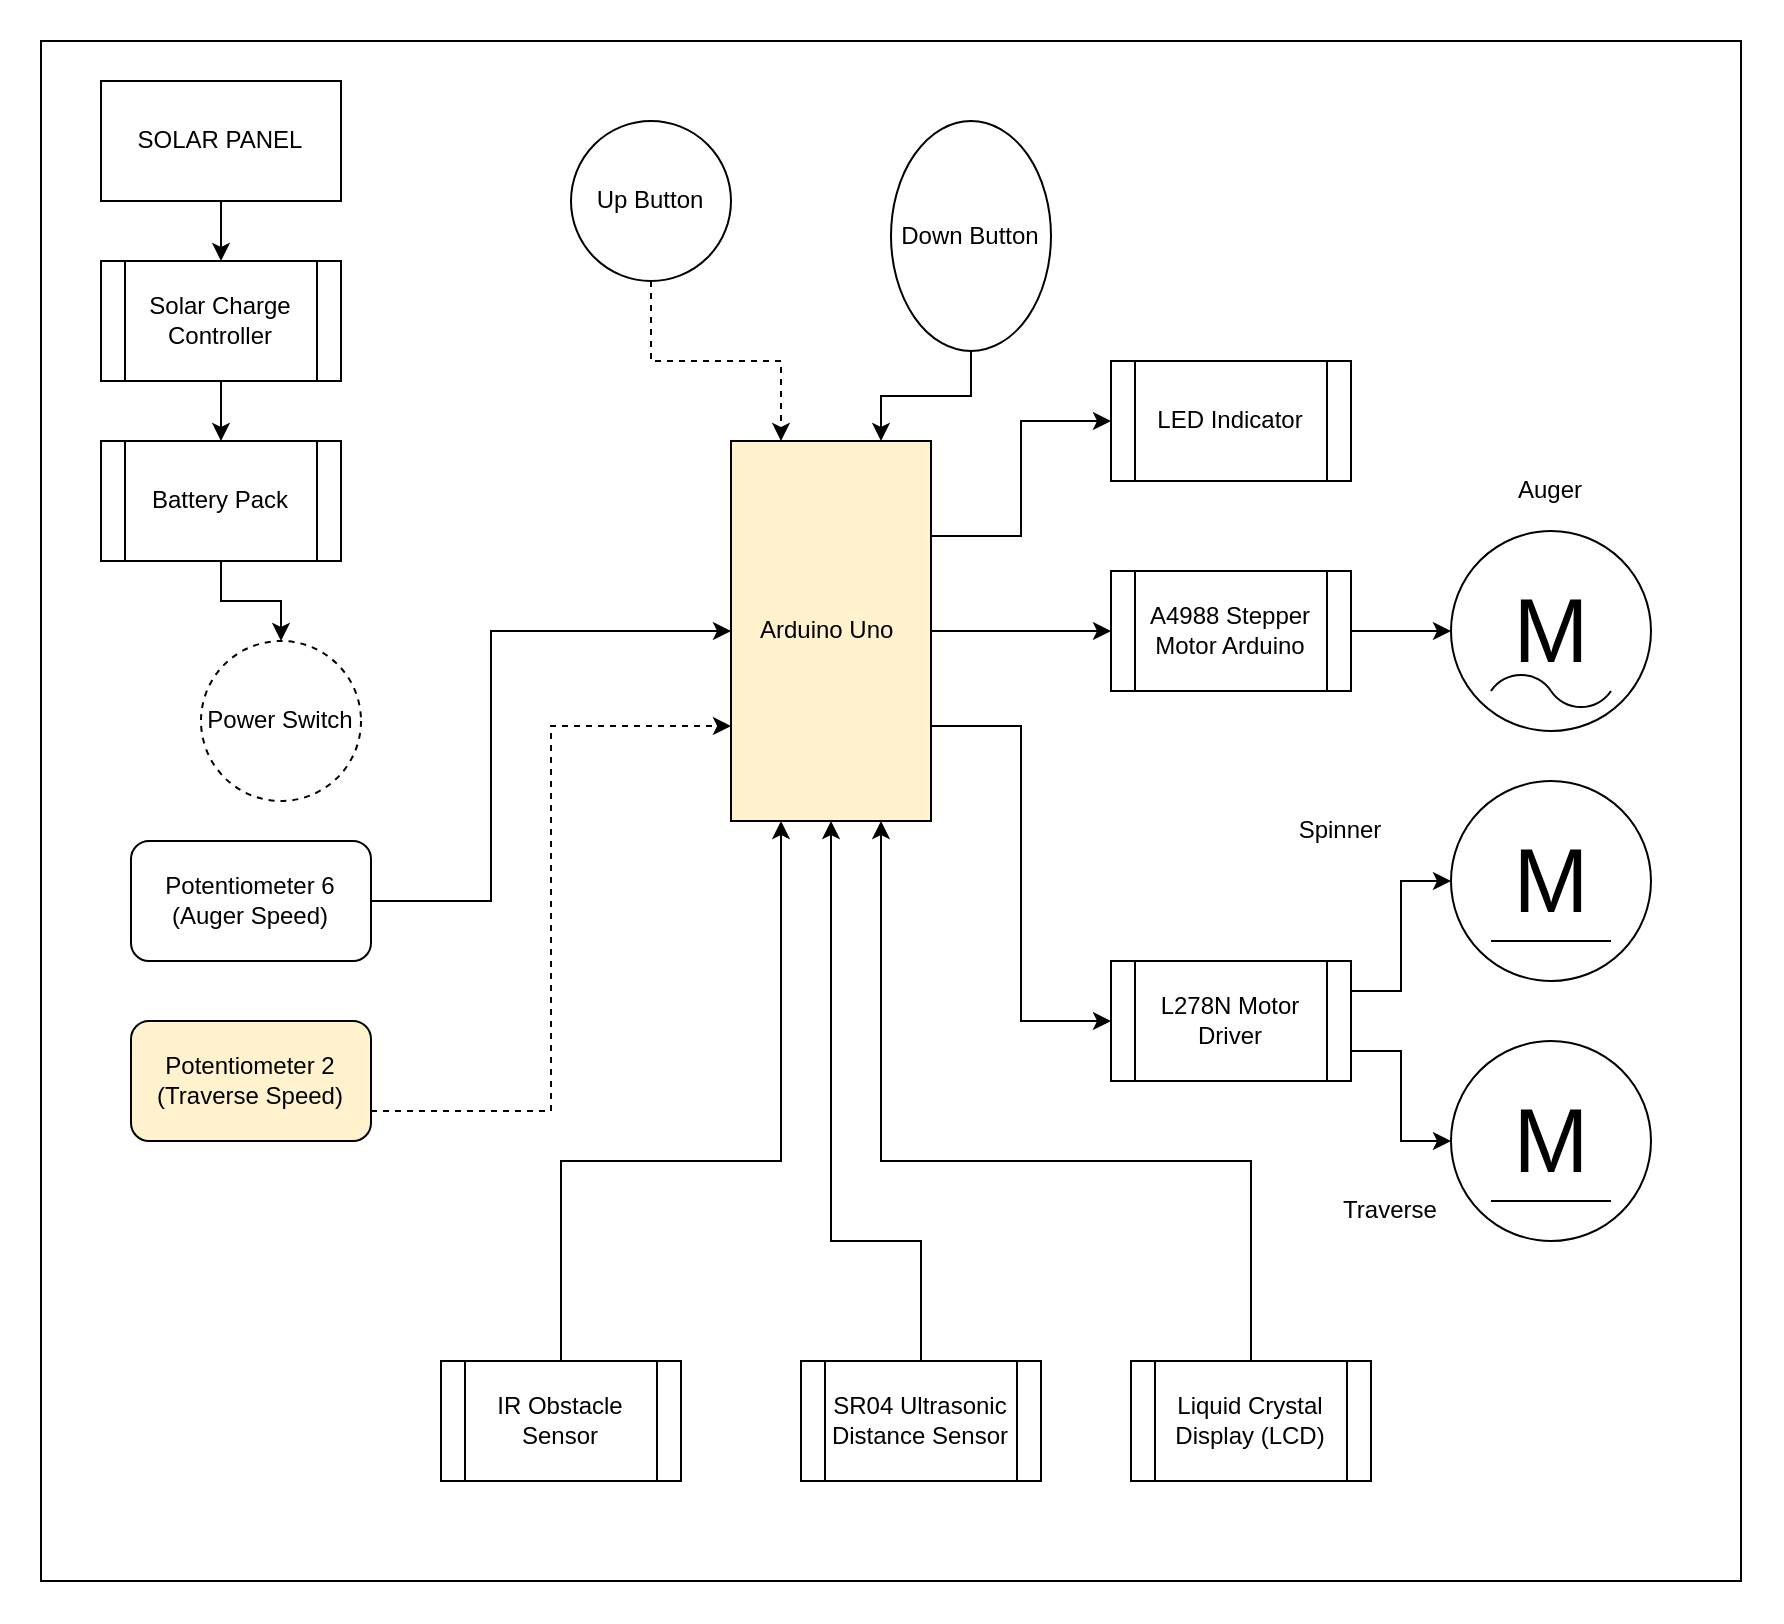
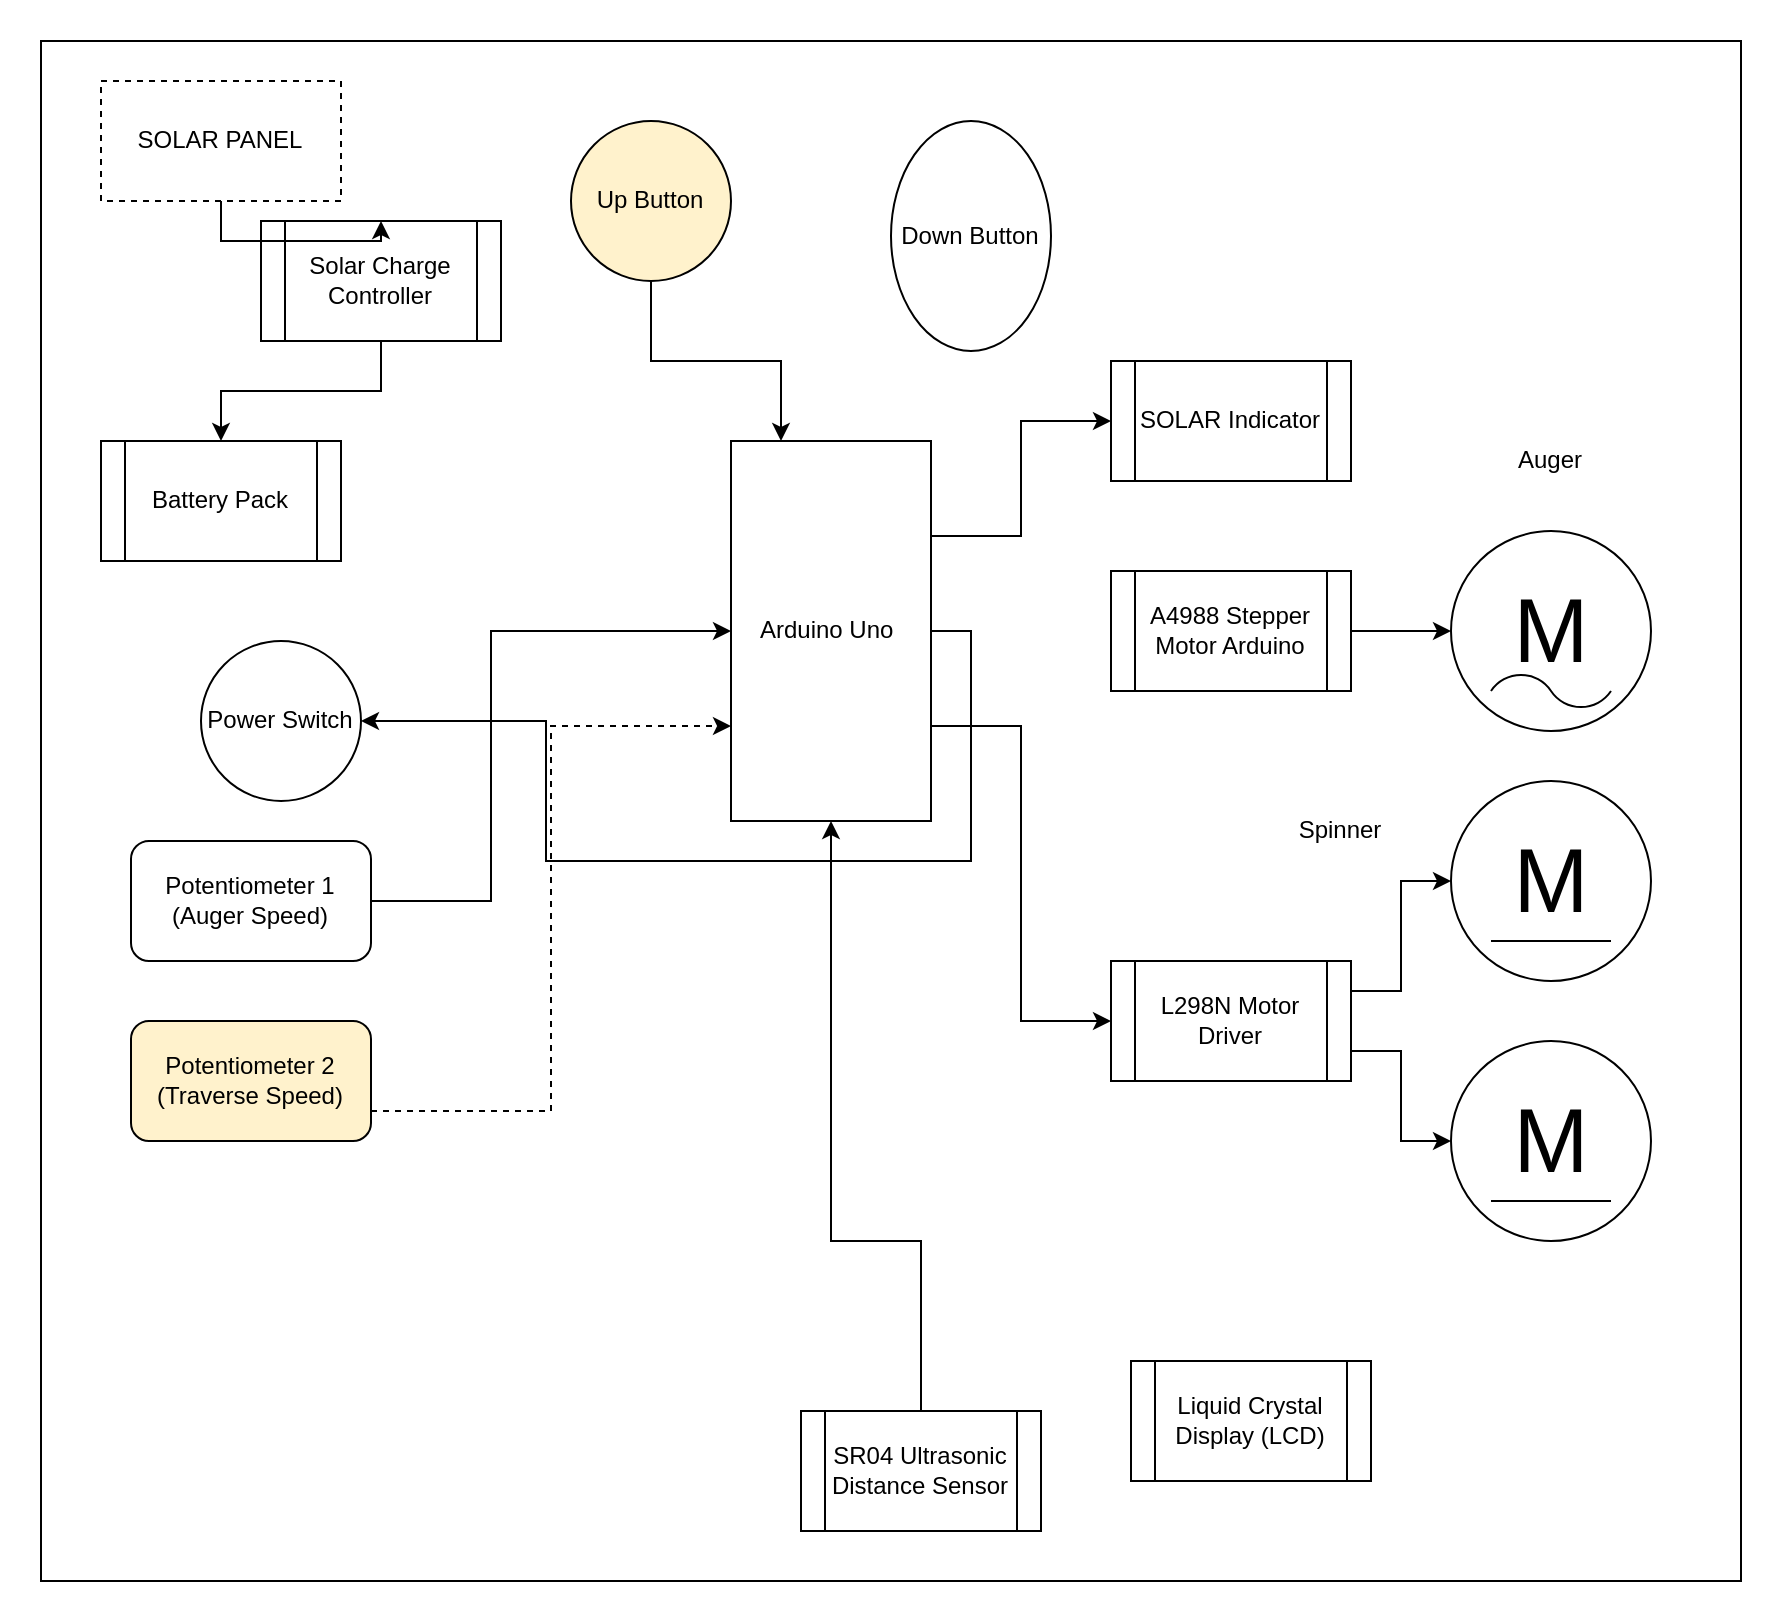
node "SOLAR PANEL": style solid -> dashed
node "Up Button": fillcolor #ffffff -> #fff2cc
node "Solar Charge Controller": moved (221, 321) -> (381, 281)
edge "Up Button" -> "Arduino Uno": style dashed -> solid
edge "Down Button" -> "Arduino Uno": removed
node "LED Indicator": label "LED Indicator" -> "SOLAR Indicator"
node "Auger": moved (1551, 491) -> (1551, 461)
edge "Battery Pack" -> "Power Switch": removed
node "Arduino Uno": fillcolor #fff2cc -> #ffffff
edge "Arduino Uno" -> "A4988 Stepper Motor Arduino": now "Arduino Uno" -> "Power Switch"
node "Power Switch": style dashed -> solid
node "Potentiometer 6 (Auger Speed)": label "Potentiometer 6 (Auger Speed)" -> "Potentiometer 1 (Auger Speed)"
node "L278N Motor Driver": label "L278N Motor Driver" -> "L298N Motor Driver"
edge "IR Obstacle Sensor" -> "Arduino Uno": removed
edge "Liquid Crystal Display (LCD)" -> "Arduino Uno": removed
node "Traverse": removed
node "IR Obstacle Sensor": removed
node "SR04 Ultrasonic Distance Sensor": moved (921, 1421) -> (921, 1471)
